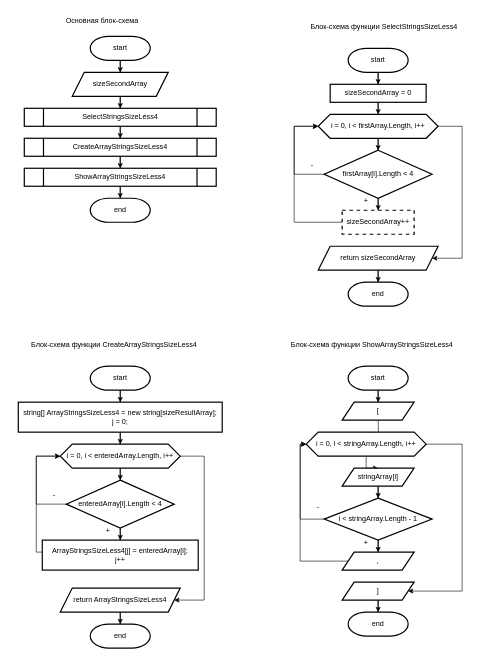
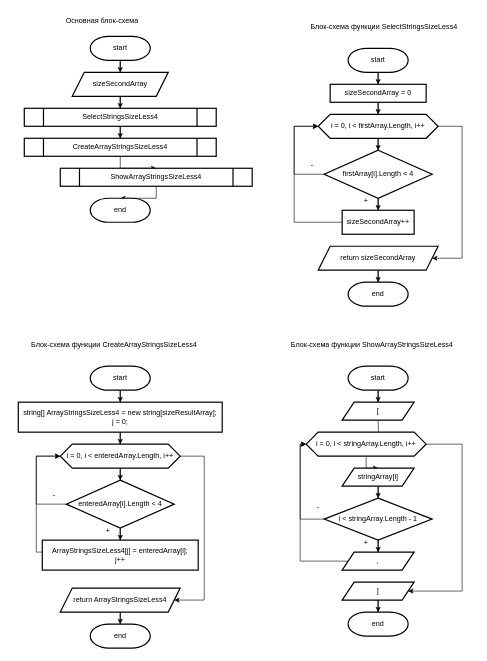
node "ShowArrayStringsSizeLess4": moved (120, 177) -> (156, 177)
node "sizeSecondArray++": style dashed -> solid
